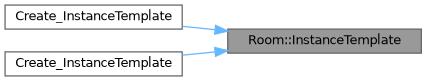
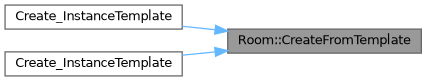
node "Room::InstanceTemplate": label "Room::InstanceTemplate" -> "Room::CreateFromTemplate"
